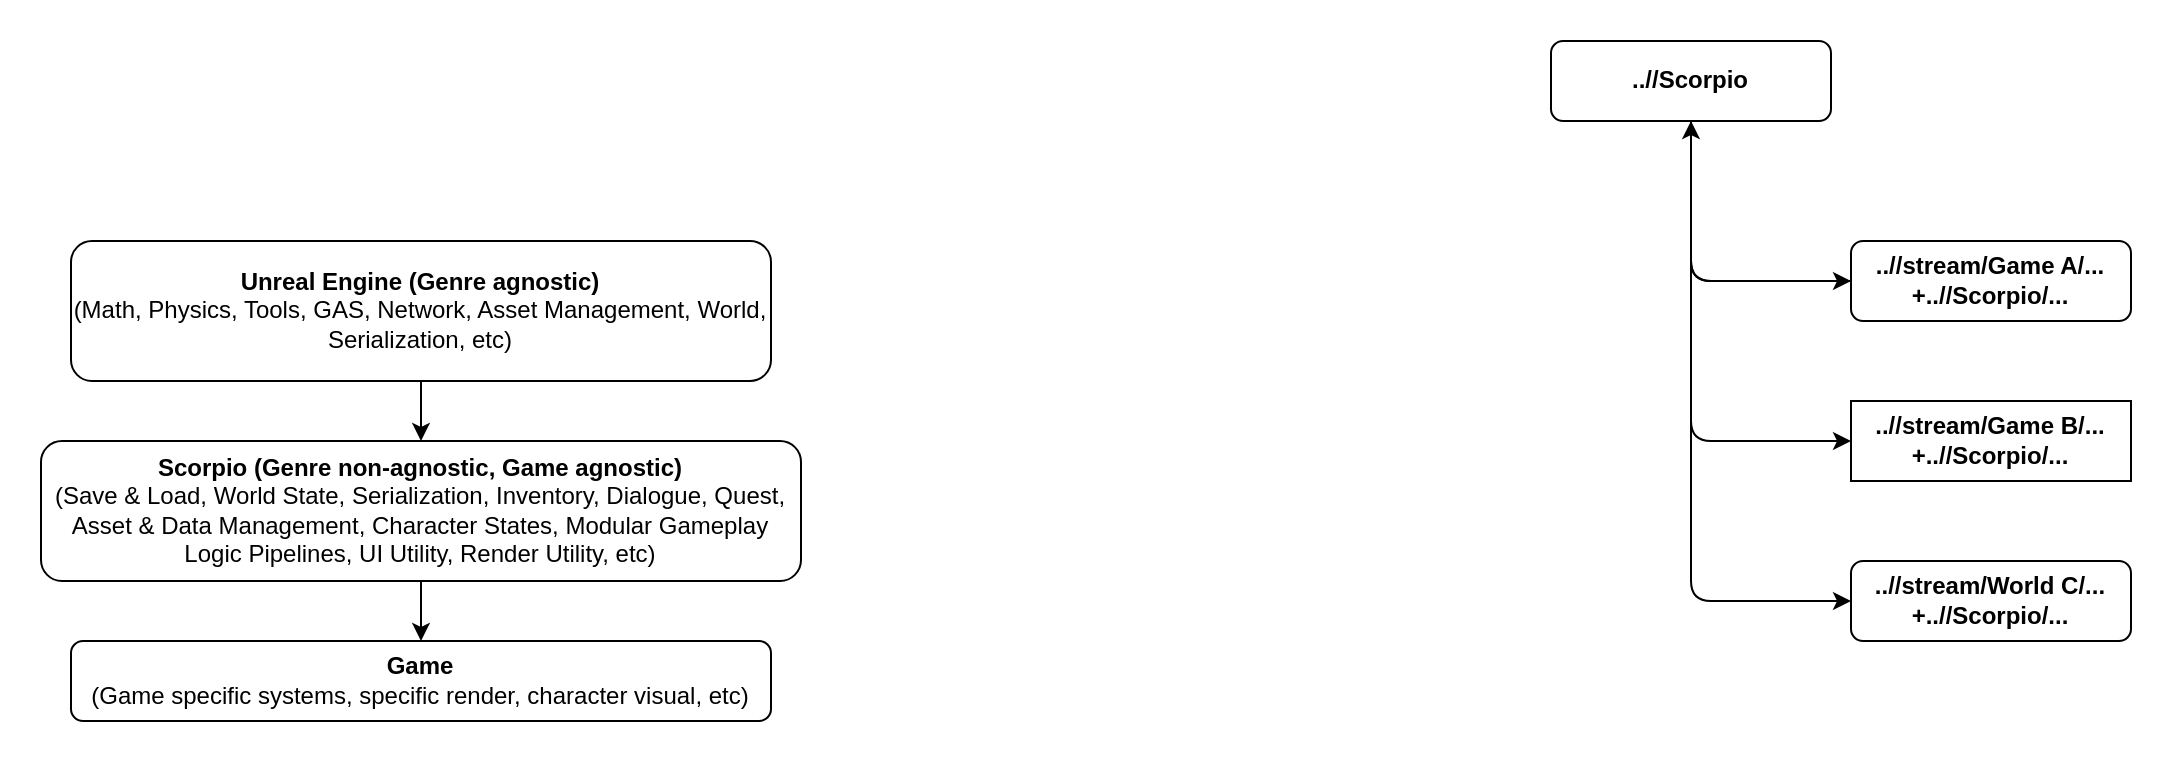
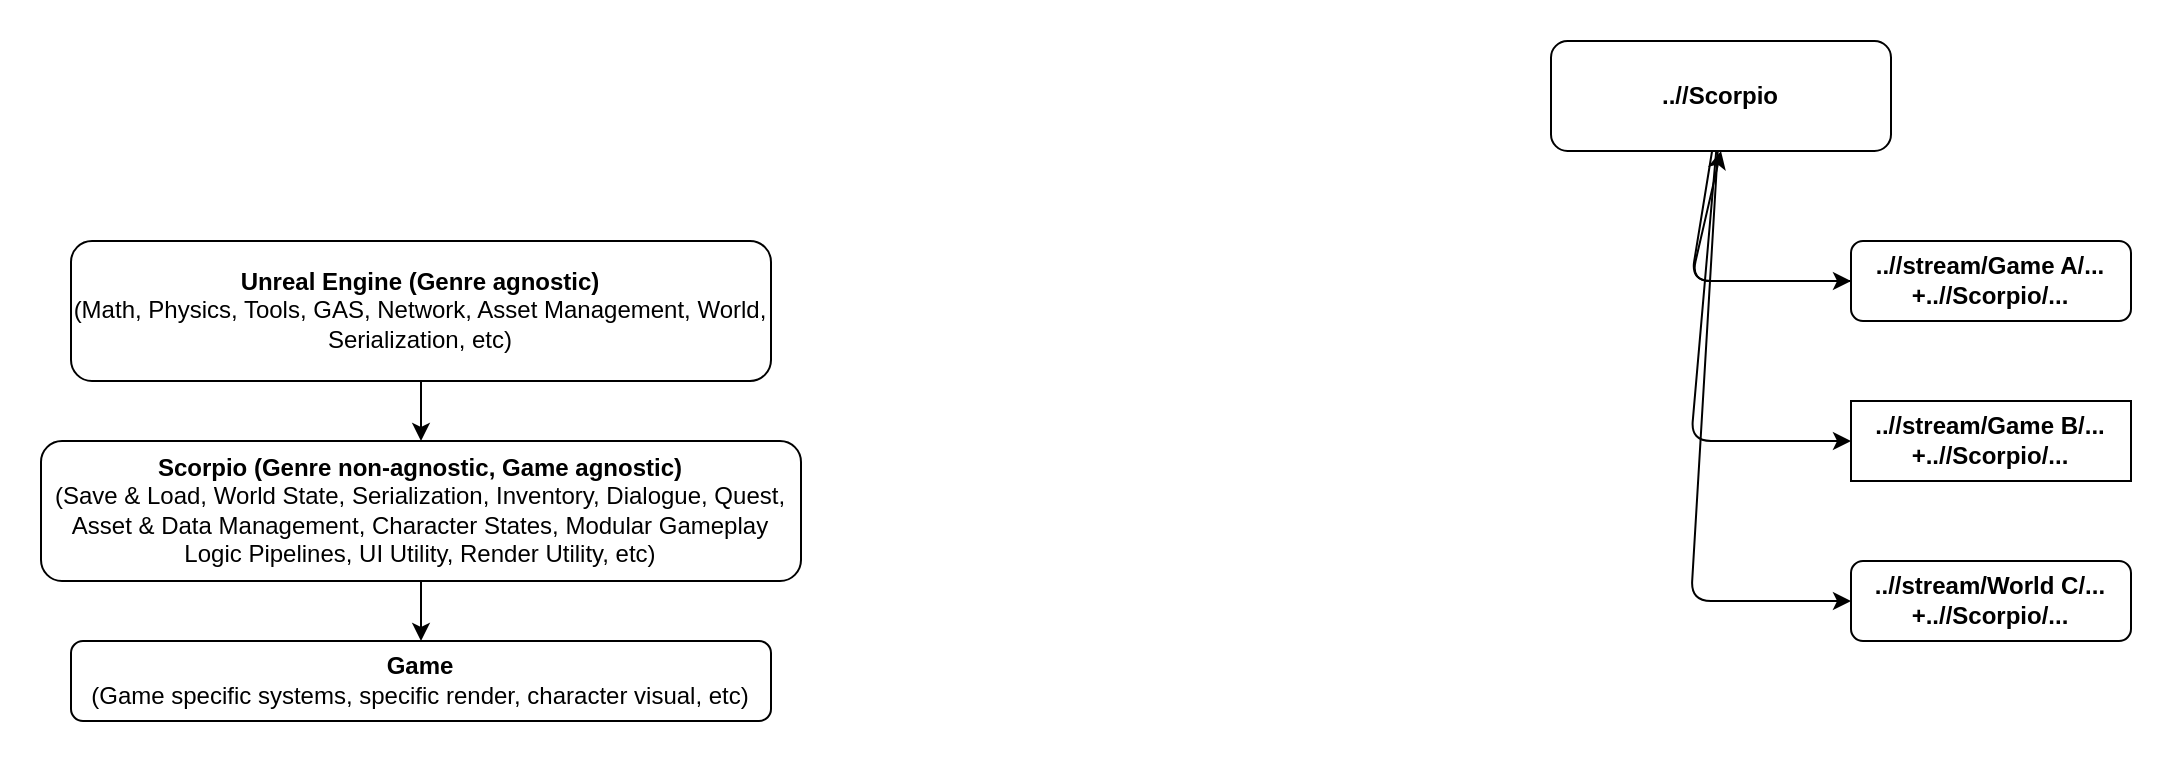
node "..//Scorpio": size 280x80 -> 340x110
